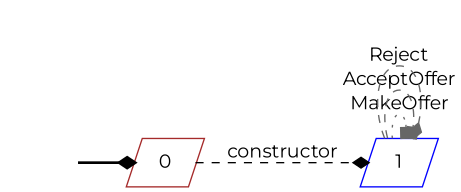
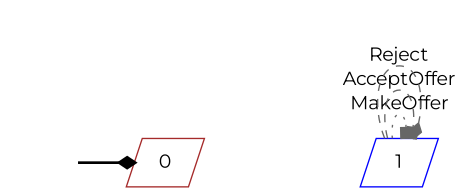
edge "0" -> "1": removed, label "constructor"
